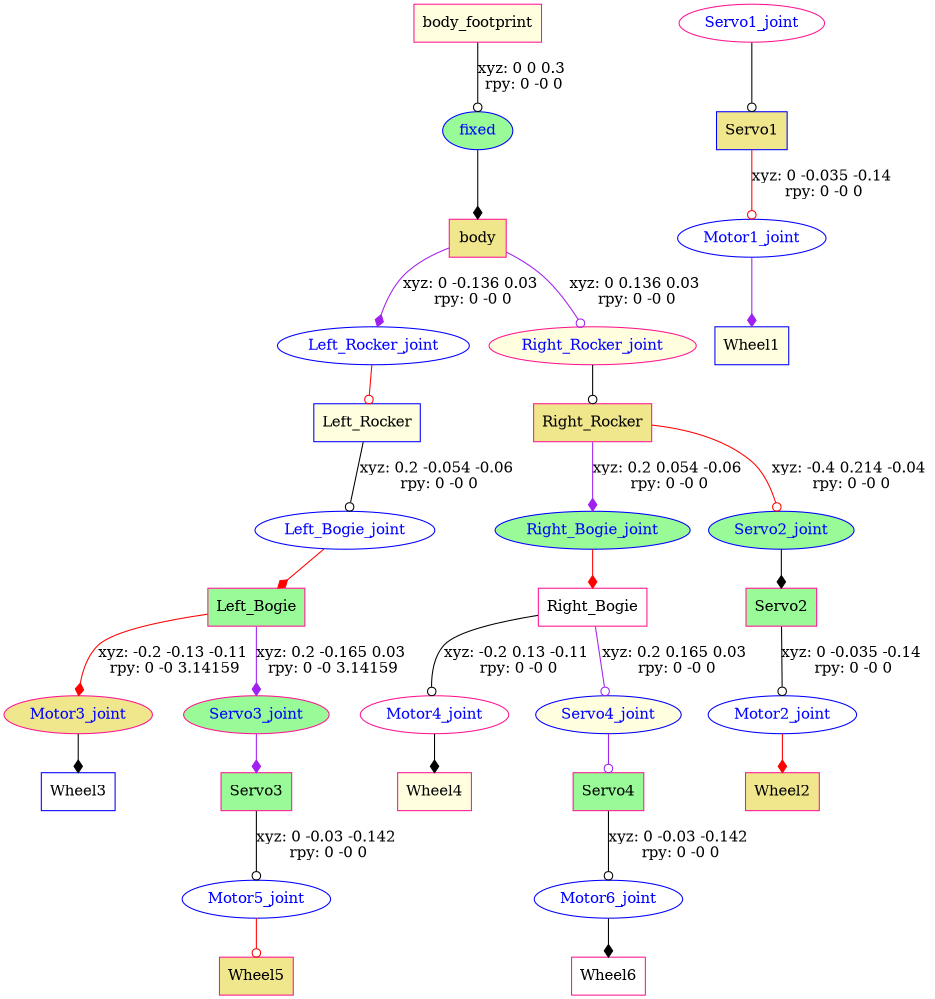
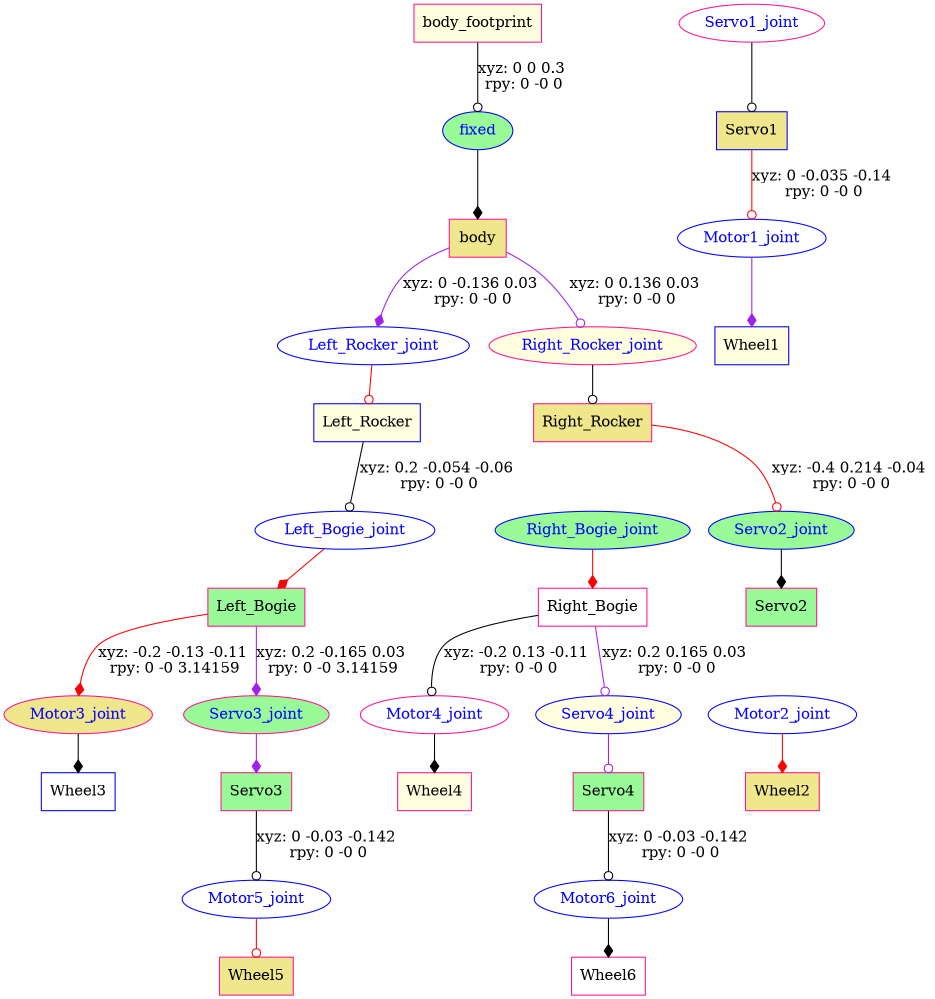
edge "Right_Rocker" -> "Right_Bogie_joint": removed, label "xyz: 0.2 0.054 -0.06 rpy: 0 -0 0"
edge "Servo2" -> "Motor2_joint": removed, label "xyz: 0 -0.035 -0.14 rpy: 0 -0 0"
